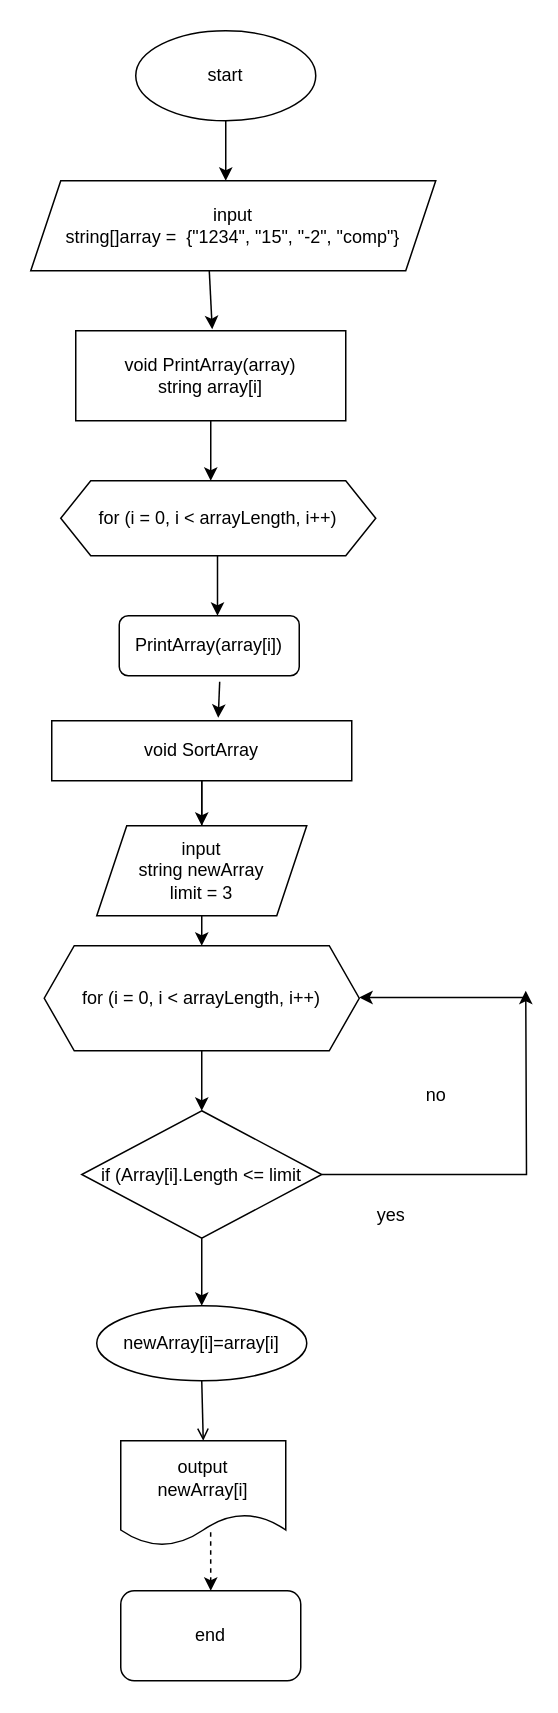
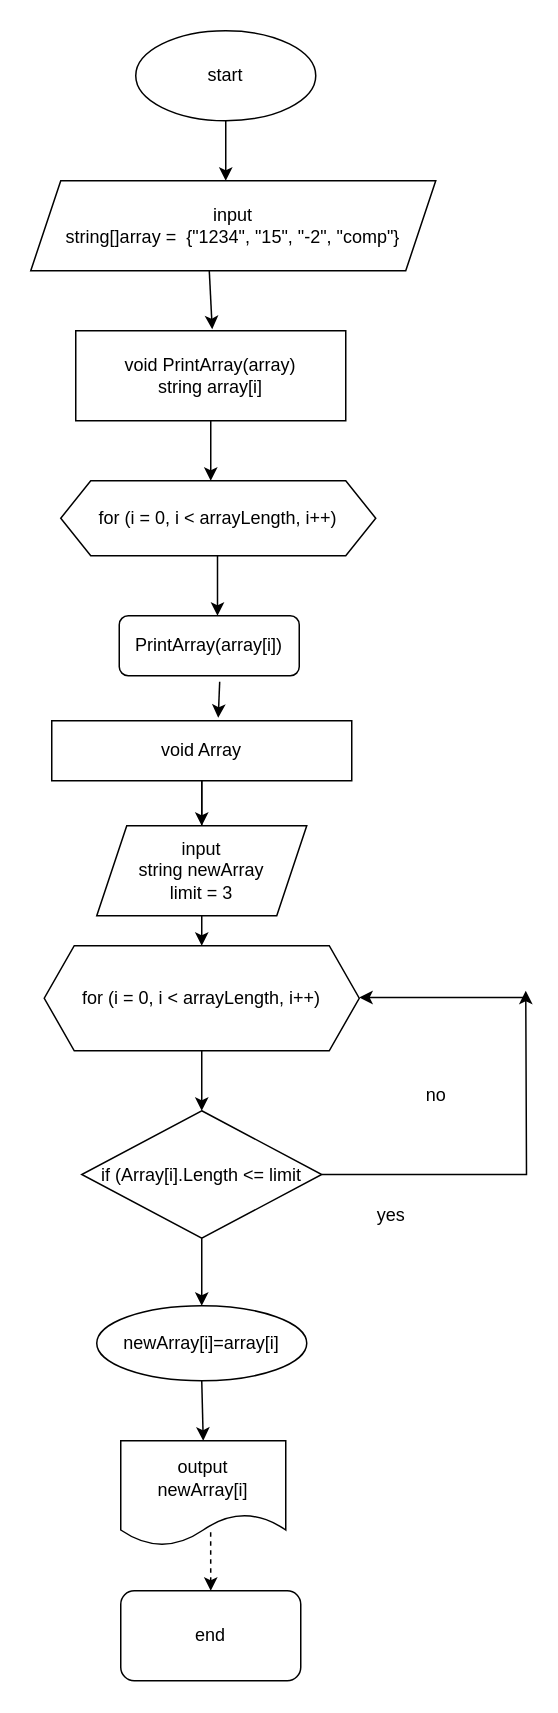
node "void SortArray": label "void SortArray" -> "void Array"
edge "newArray[i]=array[i]" -> "outputnewArray[i]": arrowhead open -> classic
